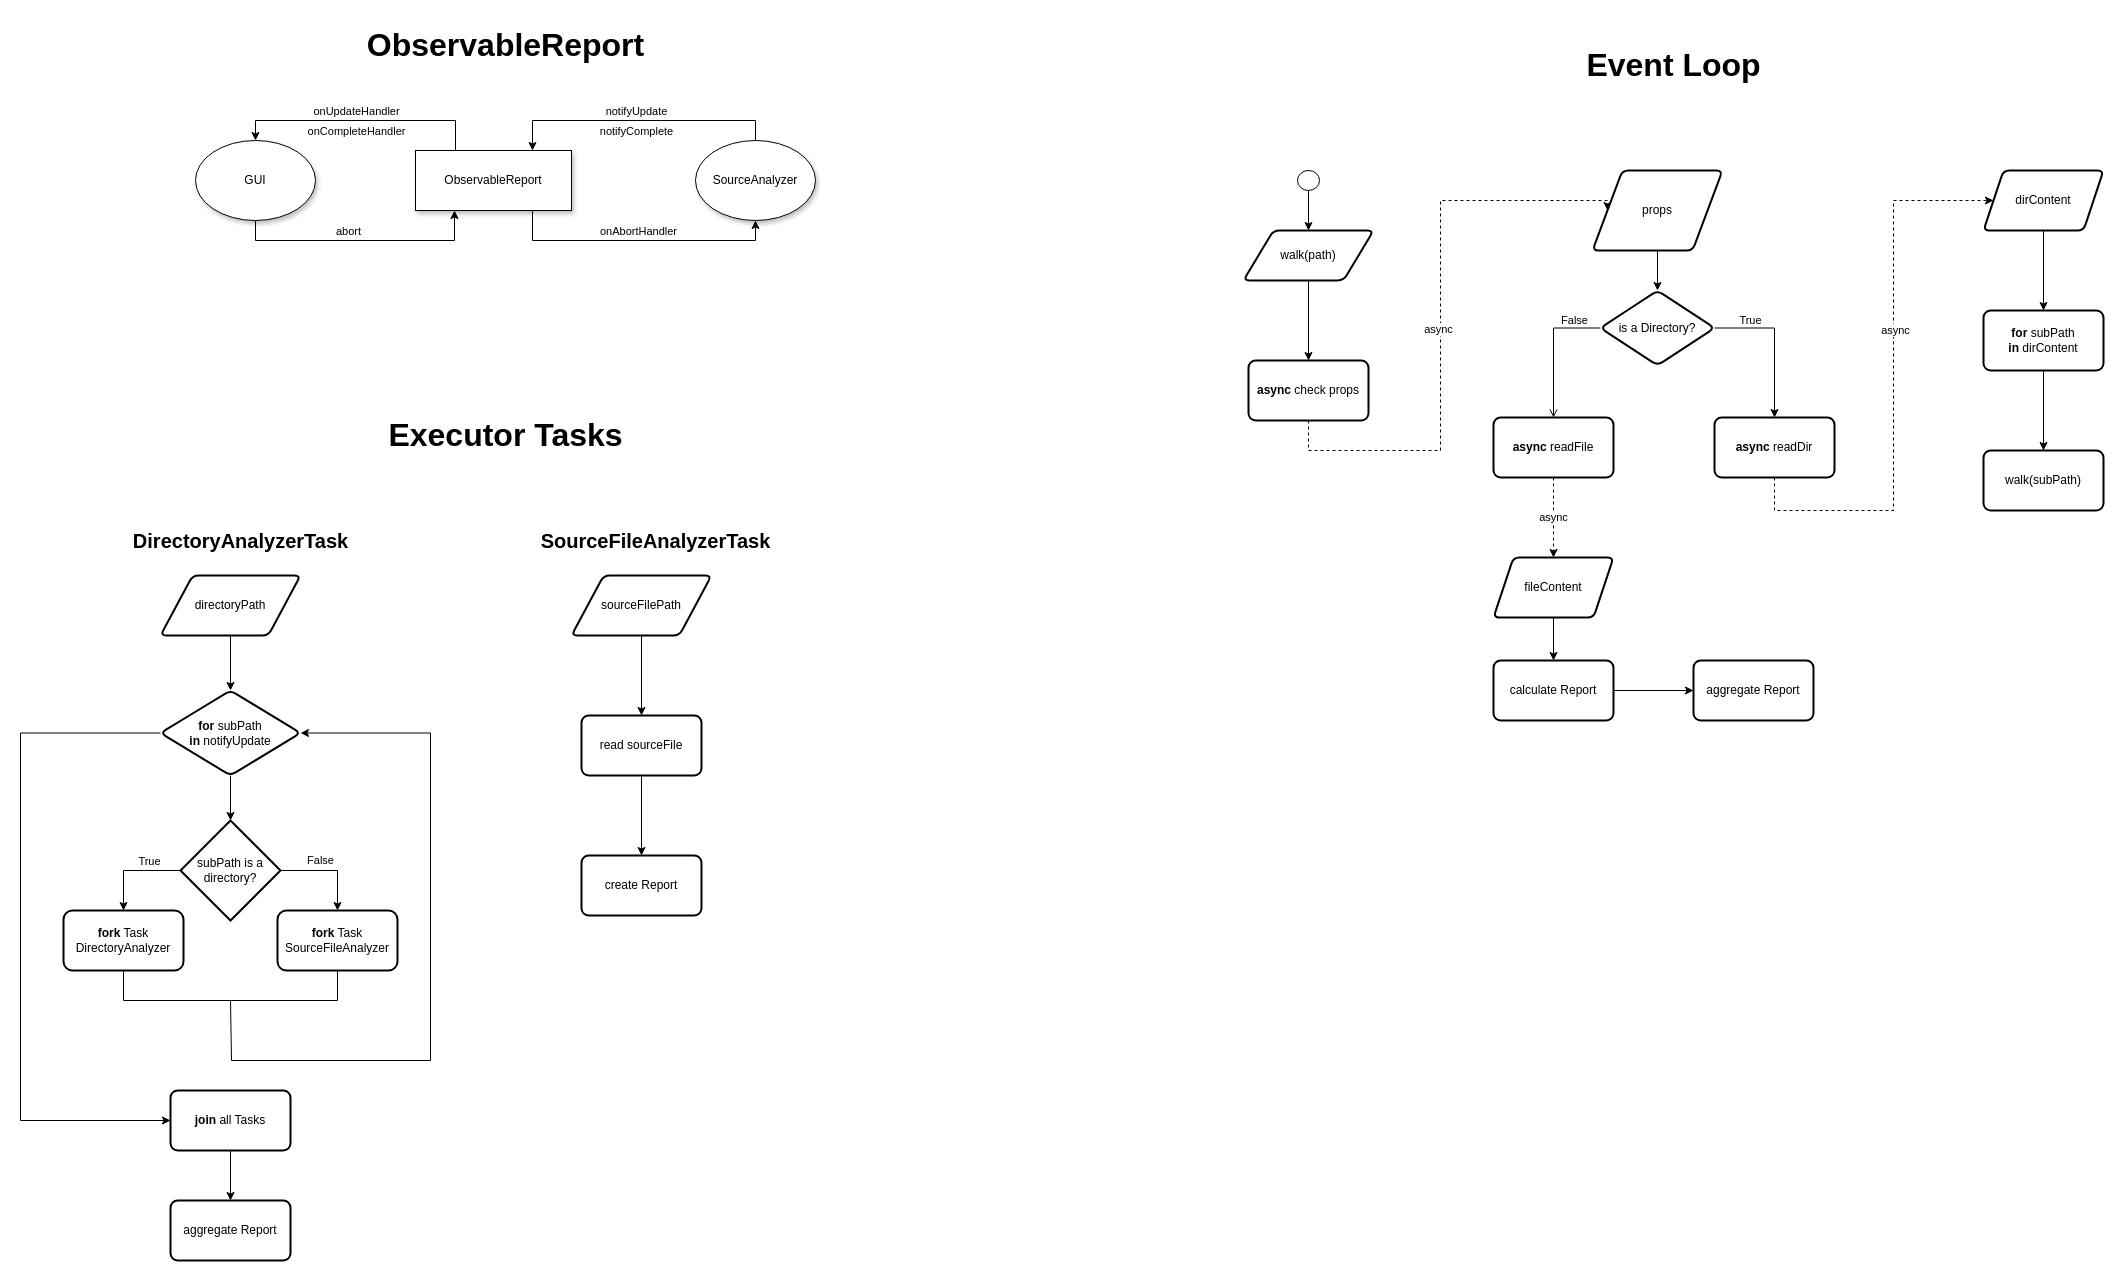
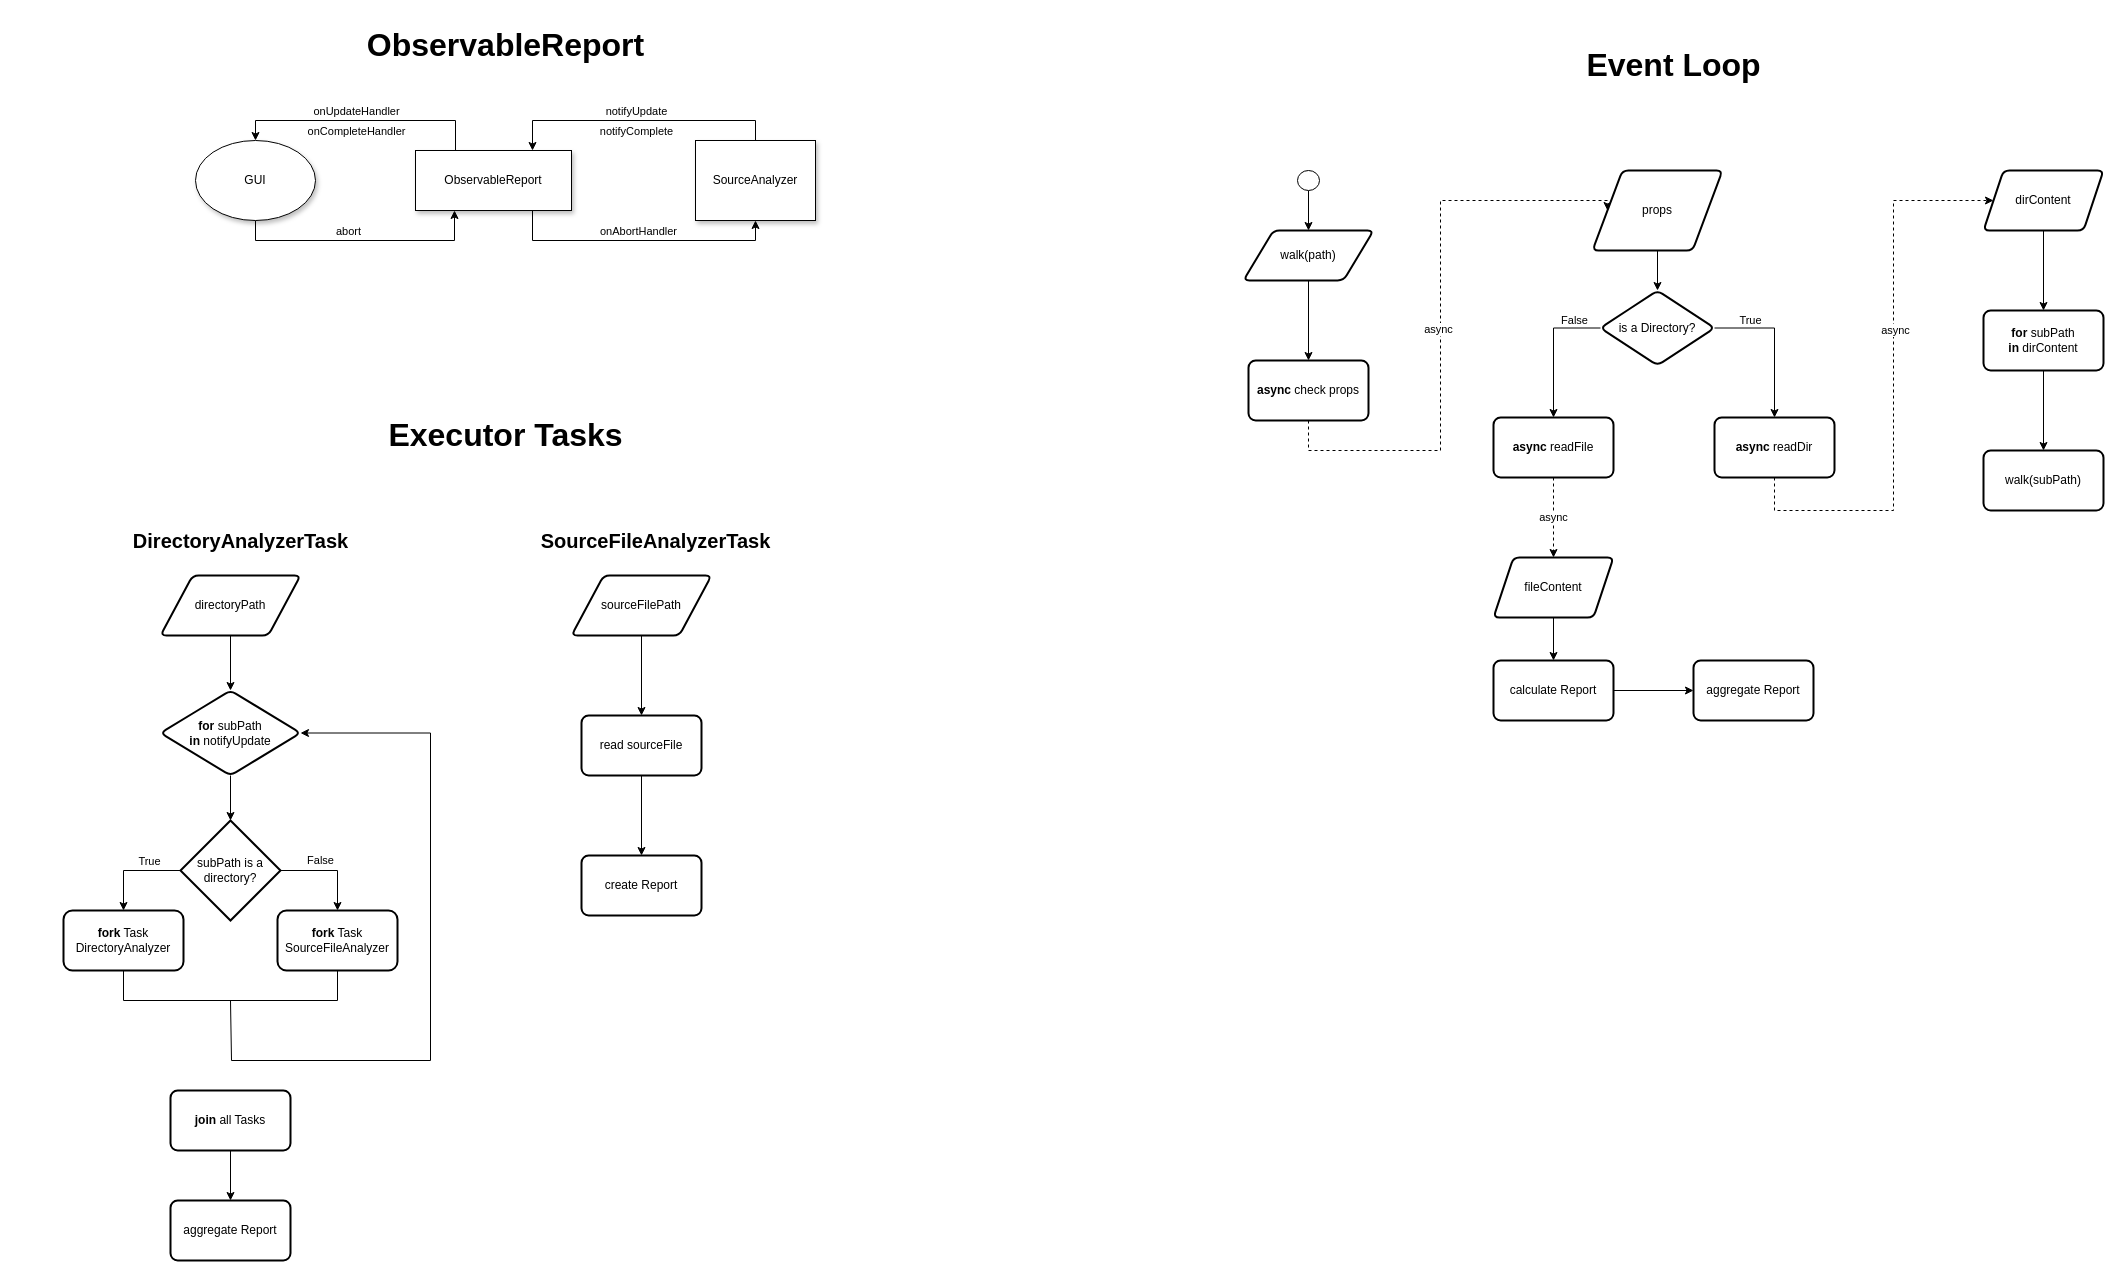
node "SourceAnalyzer": shape ellipse -> rectangle
edge "is a Directory?" -> "async readFile": arrowhead open -> classic
edge "for subPath in notifyUpdate" -> "join all Tasks": removed
